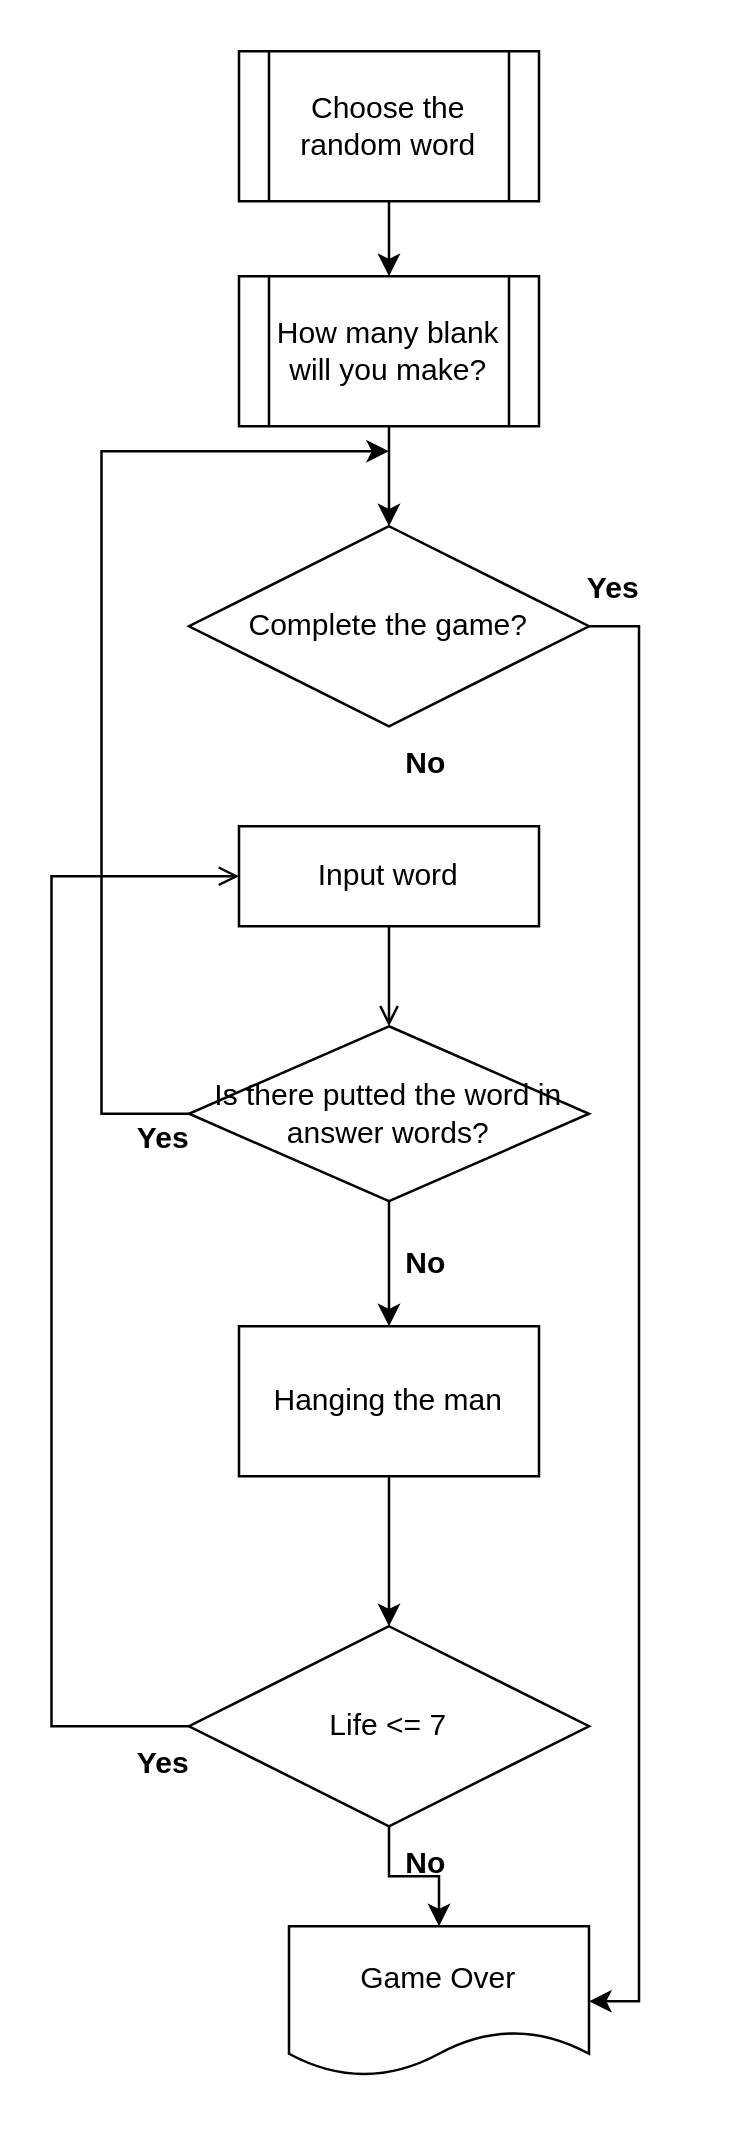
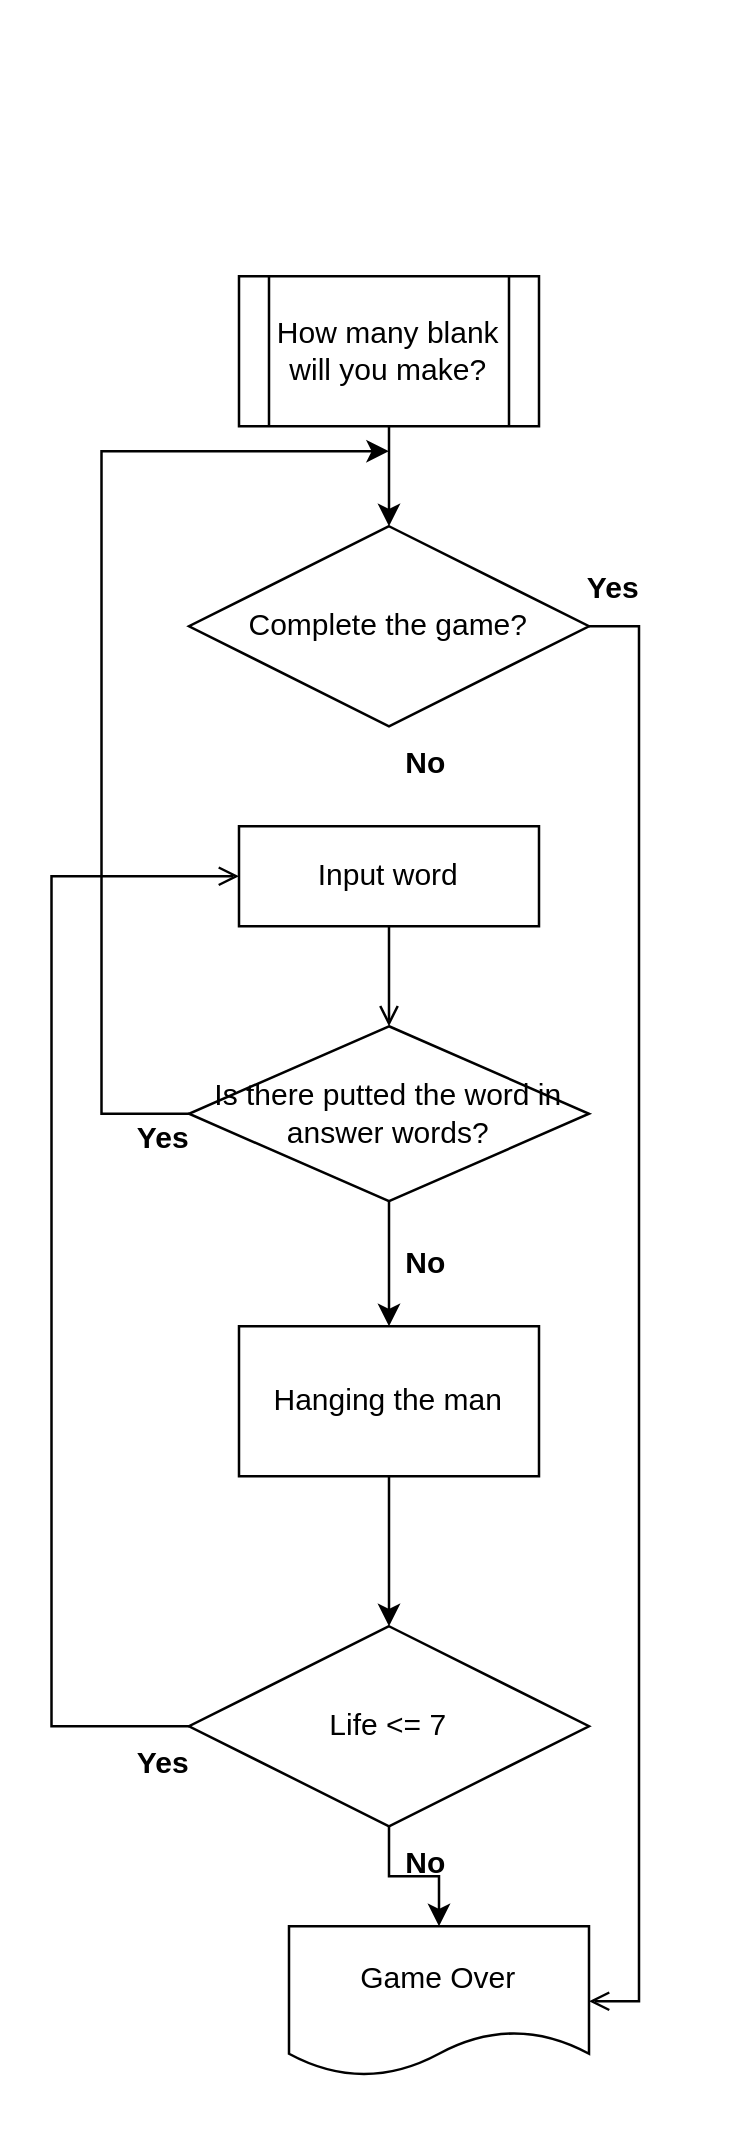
node "Choose the random word": removed
edge "Choose the random word" -> "How many blank will you make?": removed
edge "Complete the game?" -> "Game Over": arrowhead classic -> open
